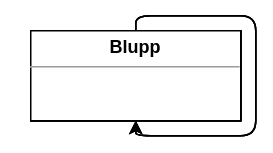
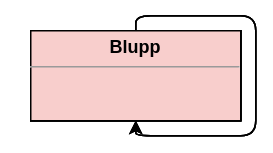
node "Blupp": fillcolor #ffffff -> #f8cecc
